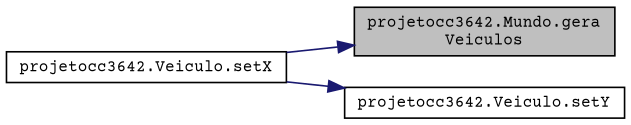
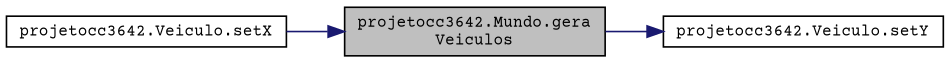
edge "projetocc3642.Veiculo.setX" -> "projetocc3642.Veiculo.setY": now "projetocc3642.Mundo.gera Veiculos" -> "projetocc3642.Veiculo.setY"
